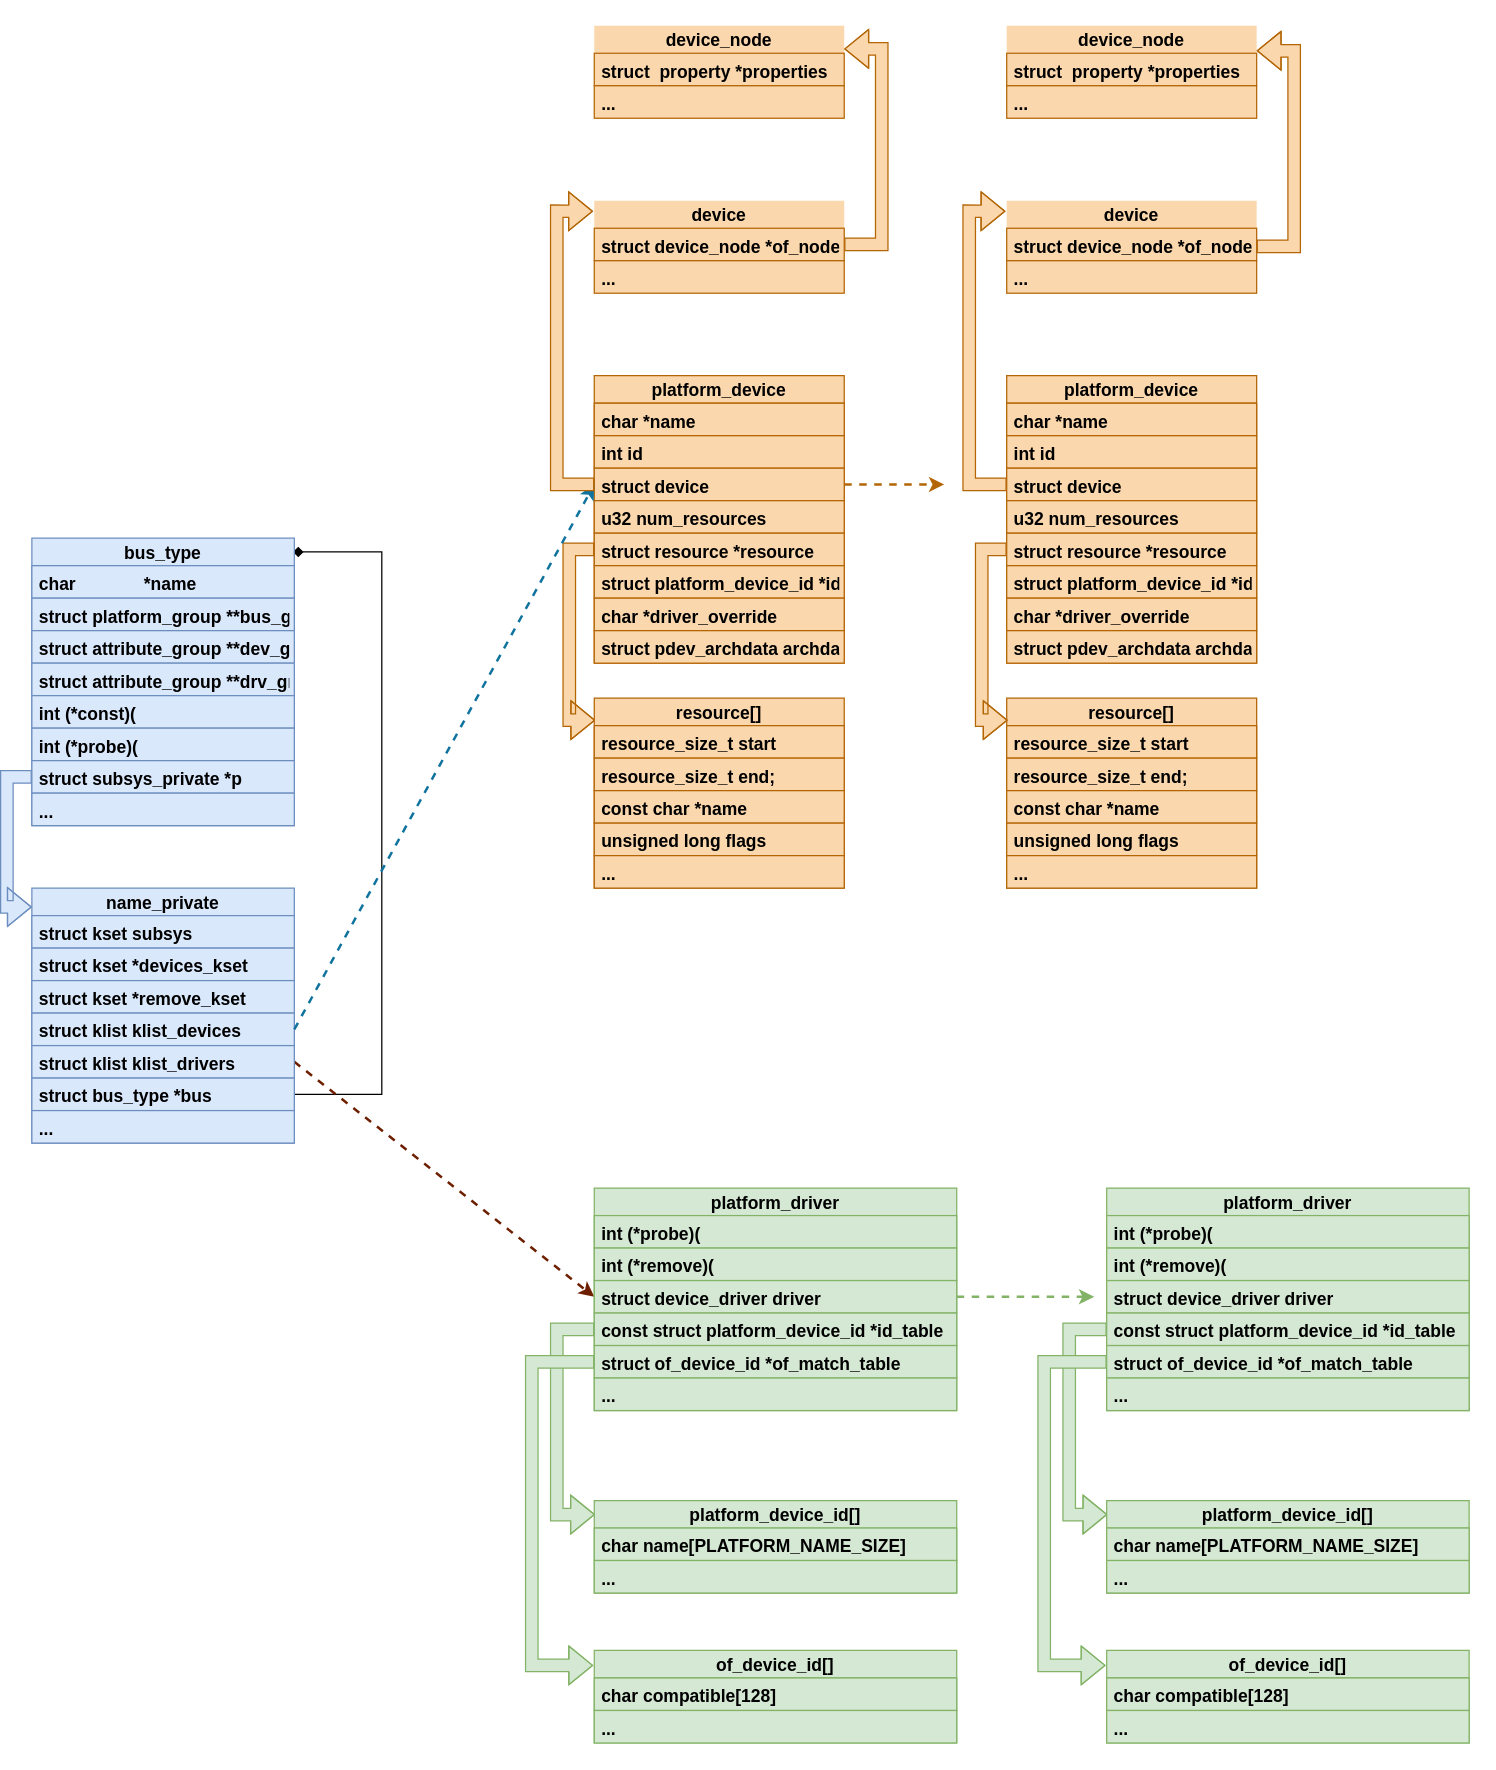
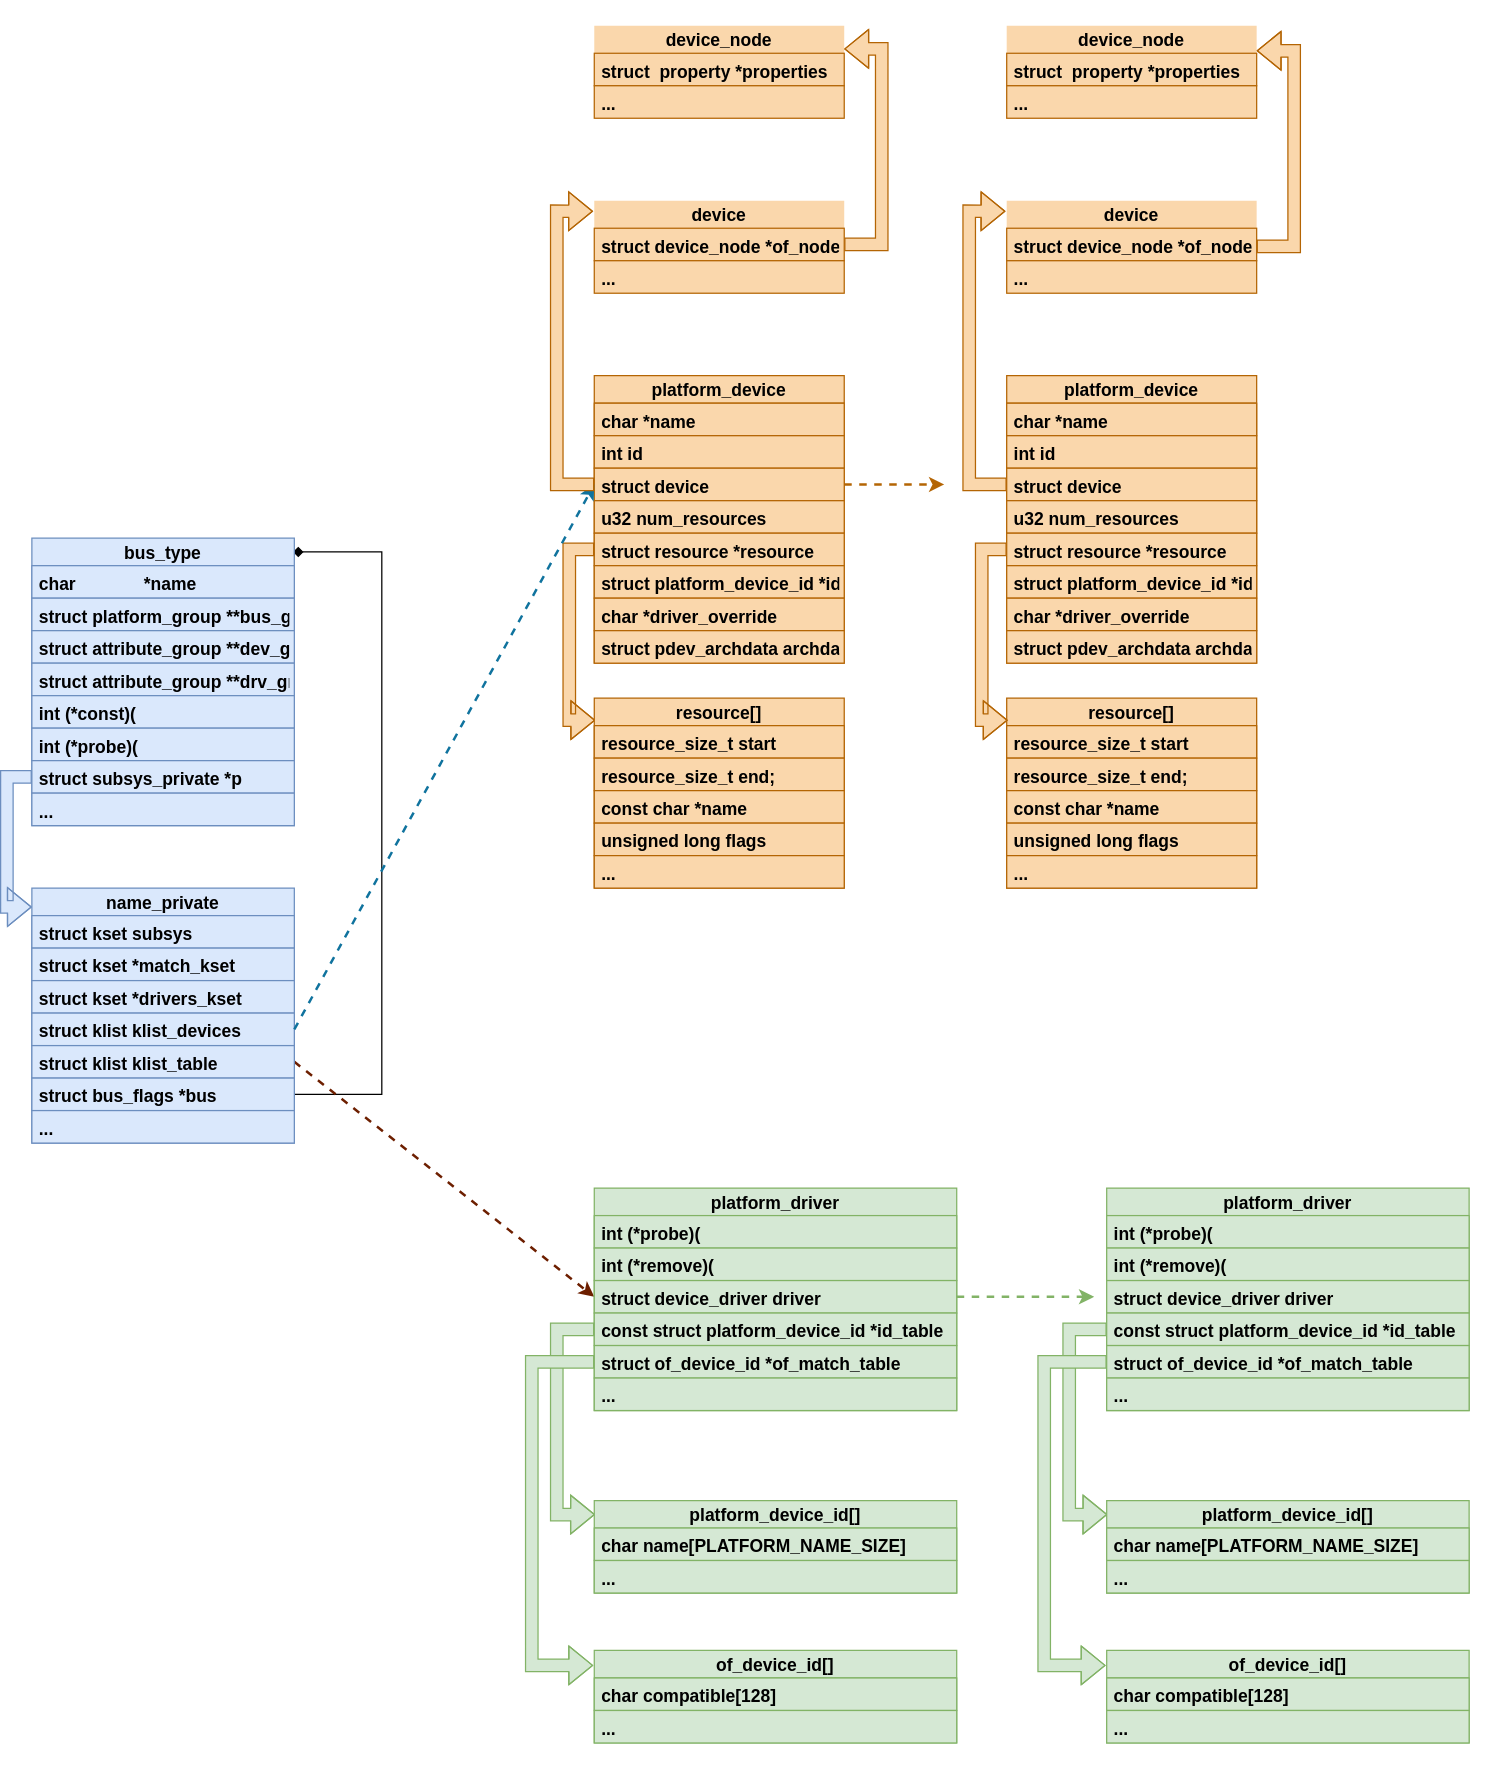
node "struct kset *devices_kset": label "struct kset *devices_kset" -> "struct kset *match_kset"
node "struct kset *remove_kset": label "struct kset *remove_kset" -> "struct kset *drivers_kset"
node "struct klist klist_drivers": label "struct klist klist_drivers" -> "struct klist klist_table"
node "struct bus_type *bus": label "struct bus_type *bus" -> "struct bus_flags *bus"
